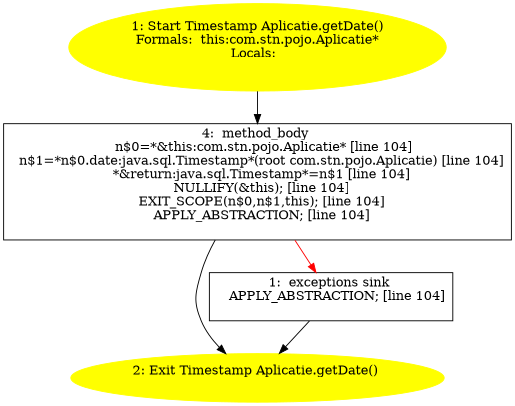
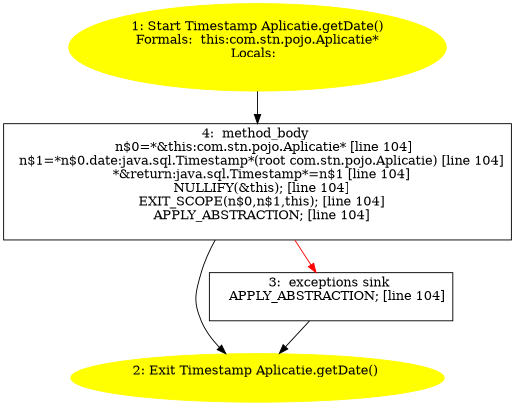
node "1:  exceptions sink APPLY_ABSTRACTION; [line 104]": label "1:  exceptions sink APPLY_ABSTRACTION; [line 104]" -> "3:  exceptions sink APPLY_ABSTRACTION; [line 104]"
